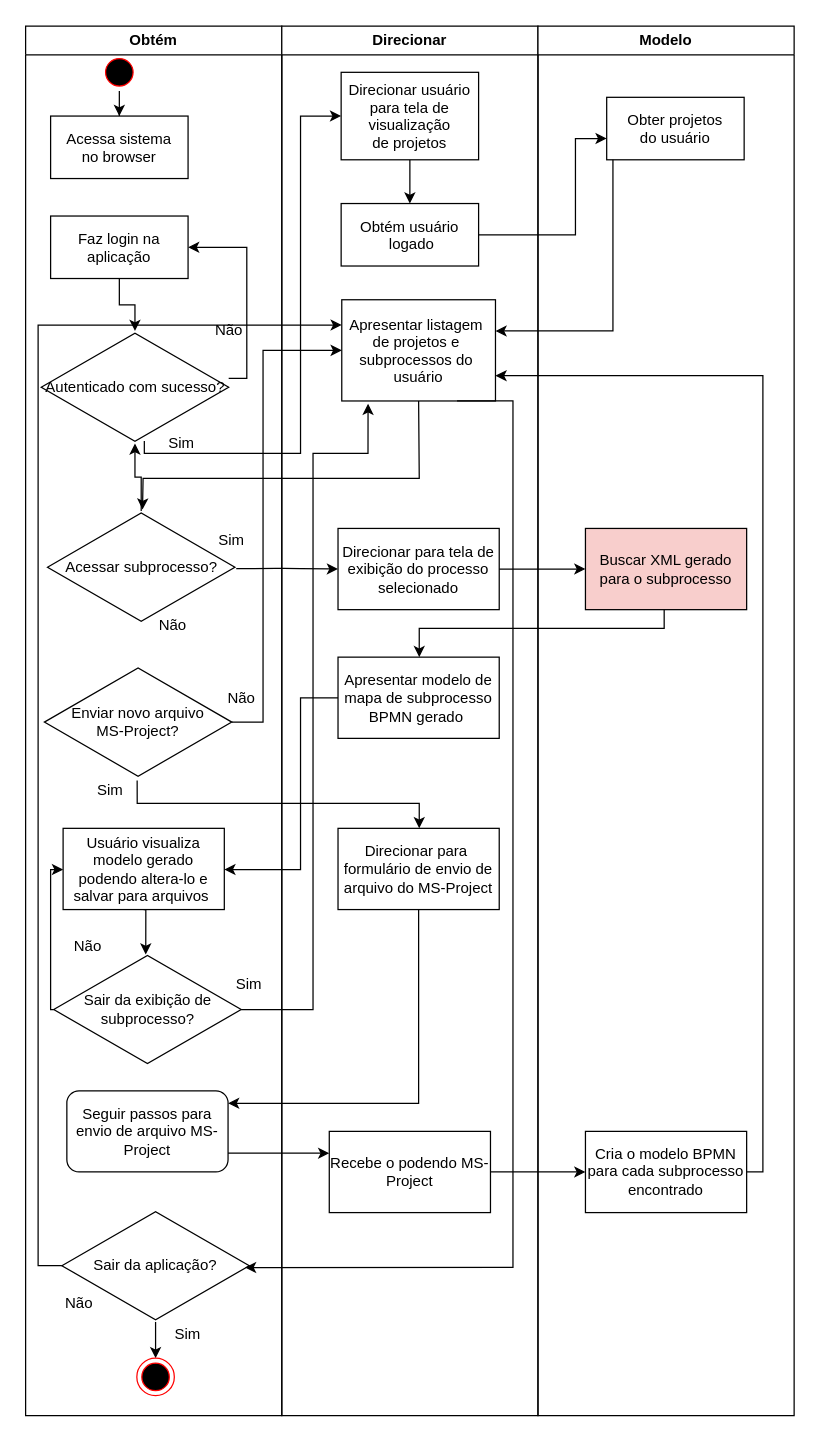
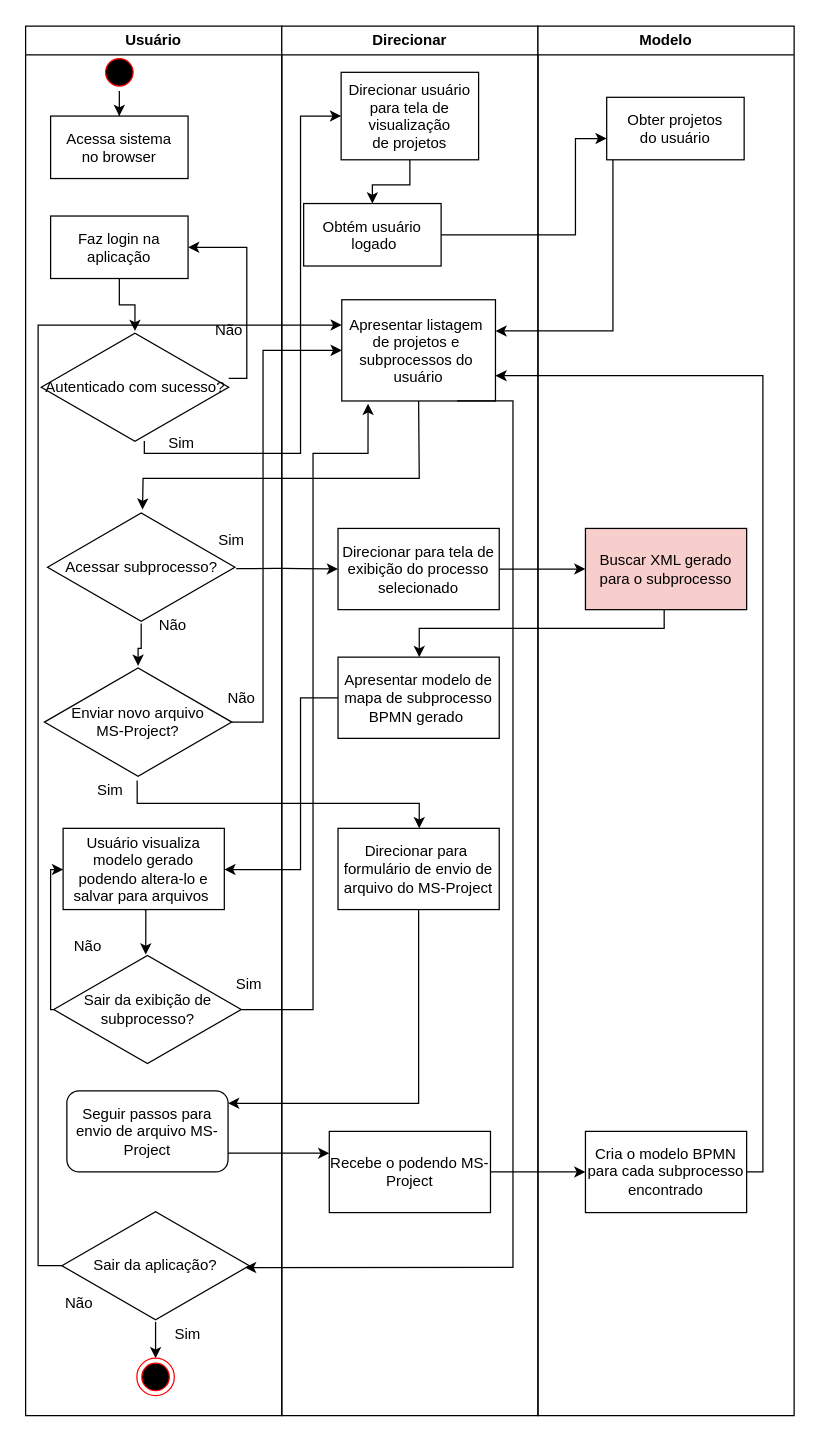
node "Obtém": label "Obtém" -> "Usuário"
node "Obtém usuário logado": moved (410, 234) -> (373, 234)
edge "Acessar subprocesso?" -> "Autenticado com sucesso?": now "Acessar subprocesso?" -> "Enviar novo arquivo MS-Project?"
